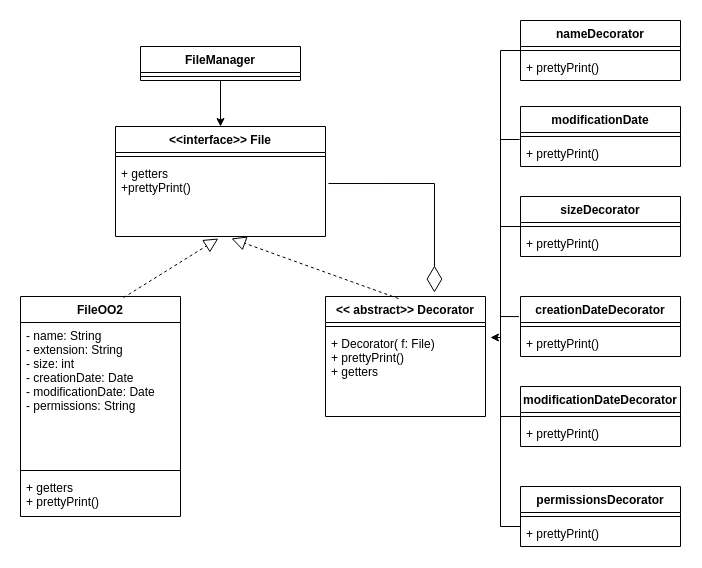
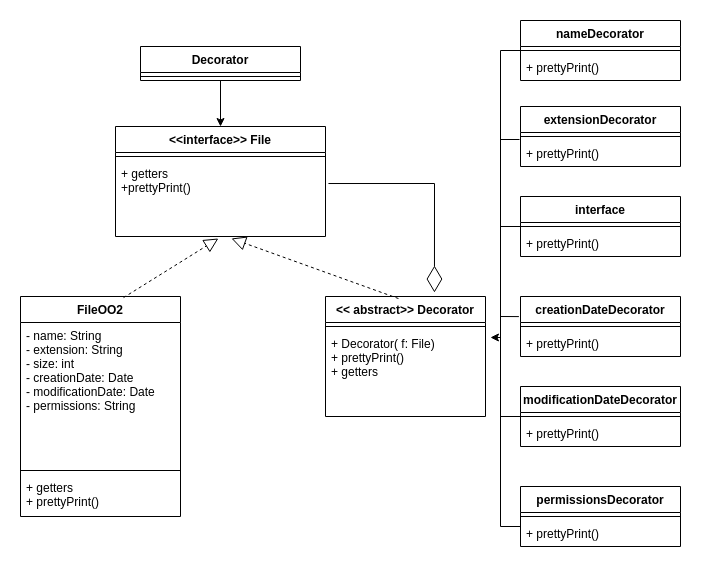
node "FileManager": label "FileManager" -> "Decorator"
node "modificationDate": label "modificationDate" -> "extensionDecorator"
node "sizeDecorator": label "sizeDecorator" -> "interface"
